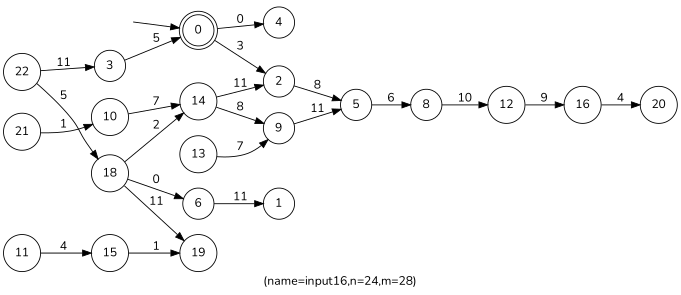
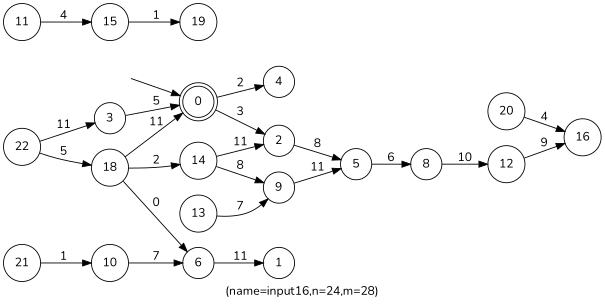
edge "0" -> "4": label "0" -> "2"
edge "16" -> "20": reversed
edge "10" -> "14": now "10" -> "6"
edge "18" -> "19": now "18" -> "0"
